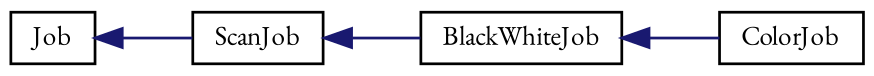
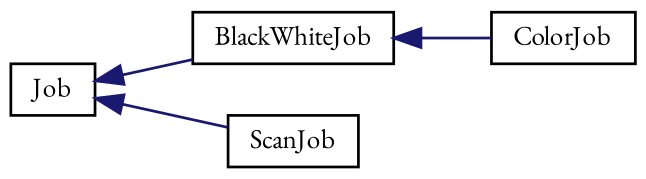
edge "BlackWhiteJob" -> "ScanJob": now "BlackWhiteJob" -> "Job"
